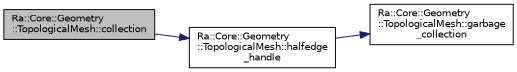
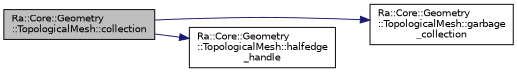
edge "Ra::Core::Geometry ::TopologicalMesh::halfedge _handle" -> "Ra::Core::Geometry ::TopologicalMesh::garbage _collection": now "Ra::Core::Geometry ::TopologicalMesh::collection" -> "Ra::Core::Geometry ::TopologicalMesh::garbage _collection"
